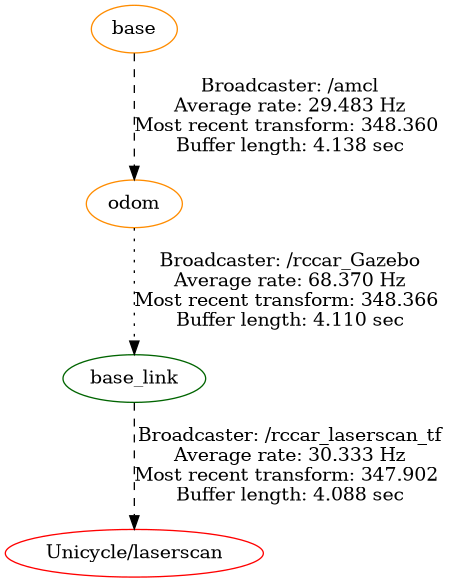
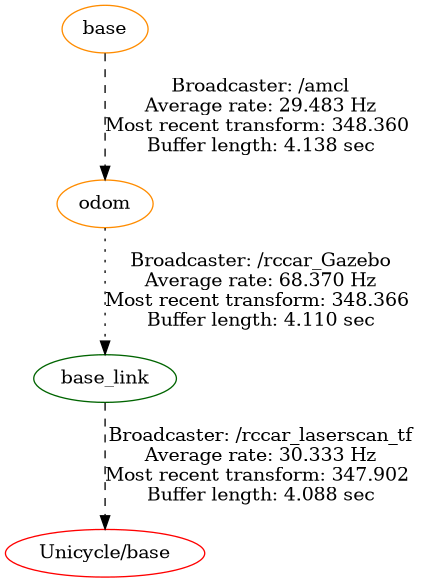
node "Unicycle/laserscan": label "Unicycle/laserscan" -> "Unicycle/base"
